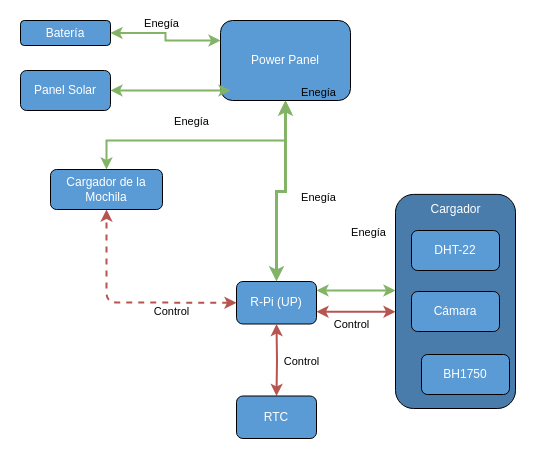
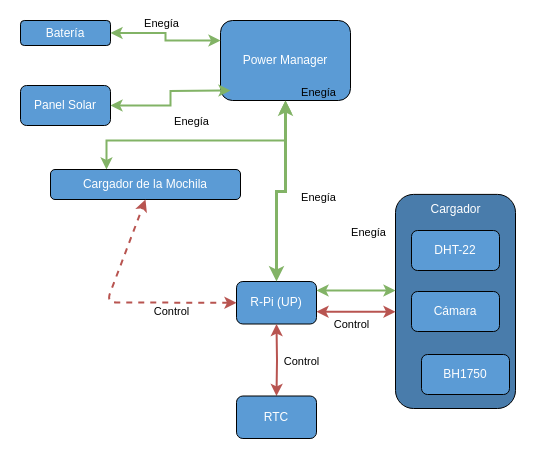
node "Power Panel": label "Power Panel" -> "Power Manager"
node "Panel Solar": moved (66, 91) -> (66, 106)
node "Cargador de la Mochila": size 112x40 -> 190x30
